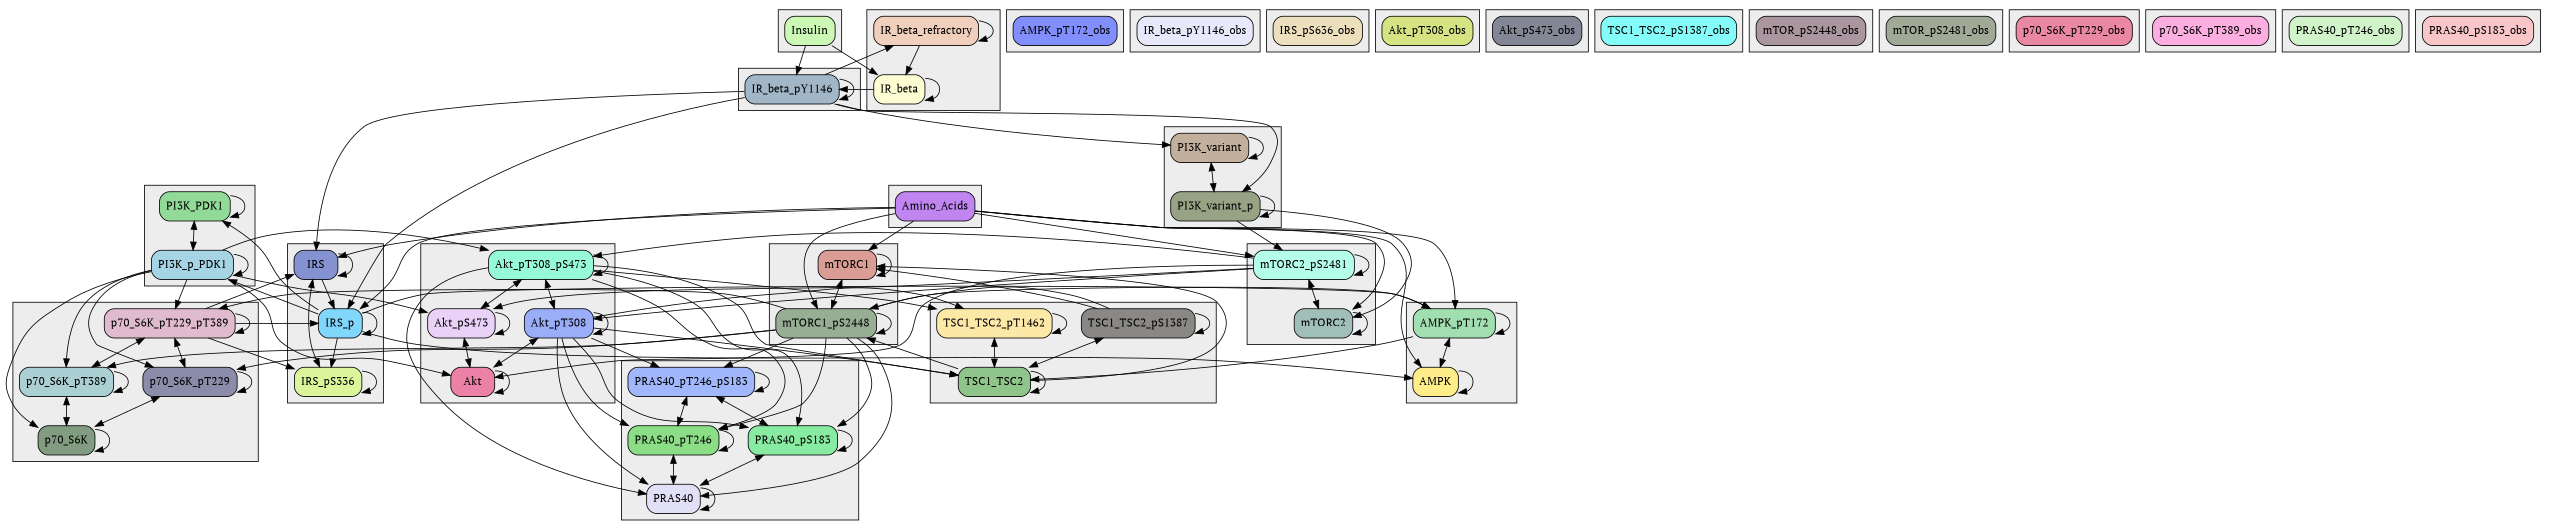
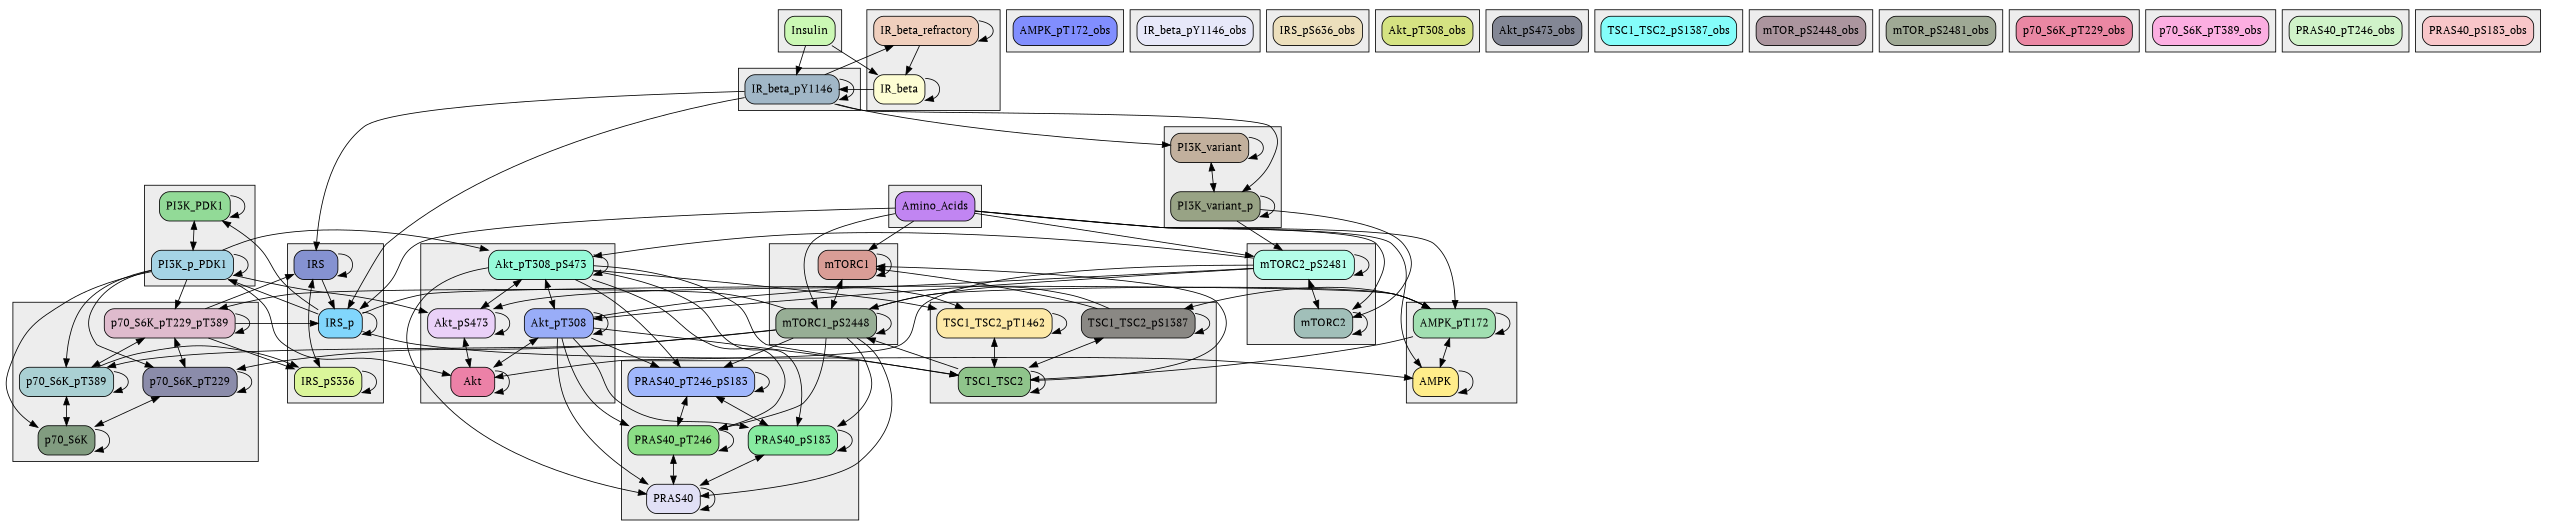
edge "Amino_Acids" -> "IRS": removed
edge "AMPK_pT172" -> "TSC1_TSC2_pS1387": added
edge "Akt_pT308_pS473" -> "PRAS40_pT246_pS183": added
edge "IRS_p" -> "IRS_pS336": now "p70_S6K_pT389" -> "IRS_pS336"
